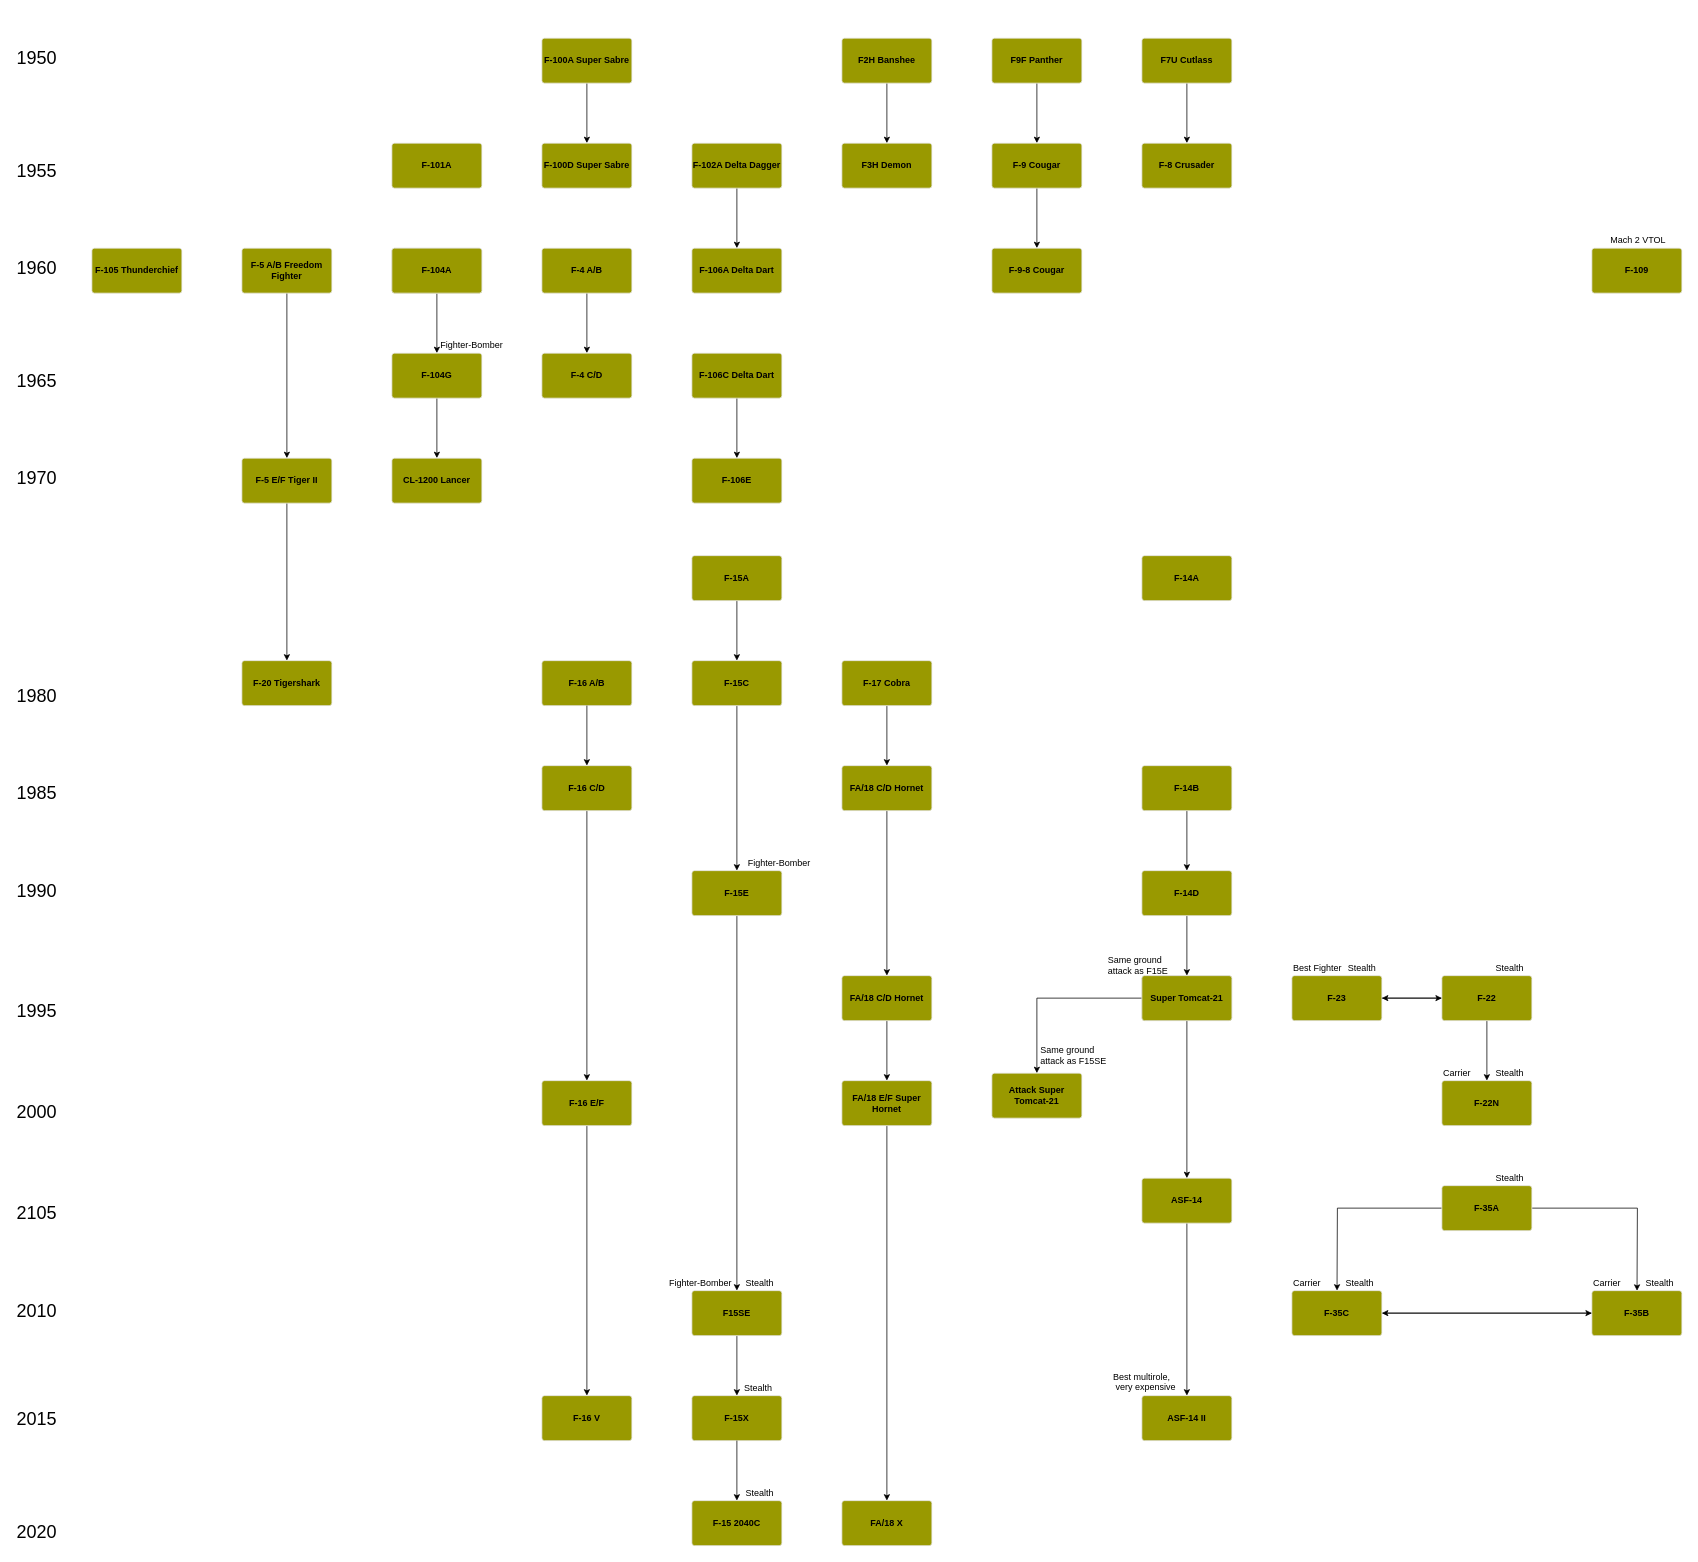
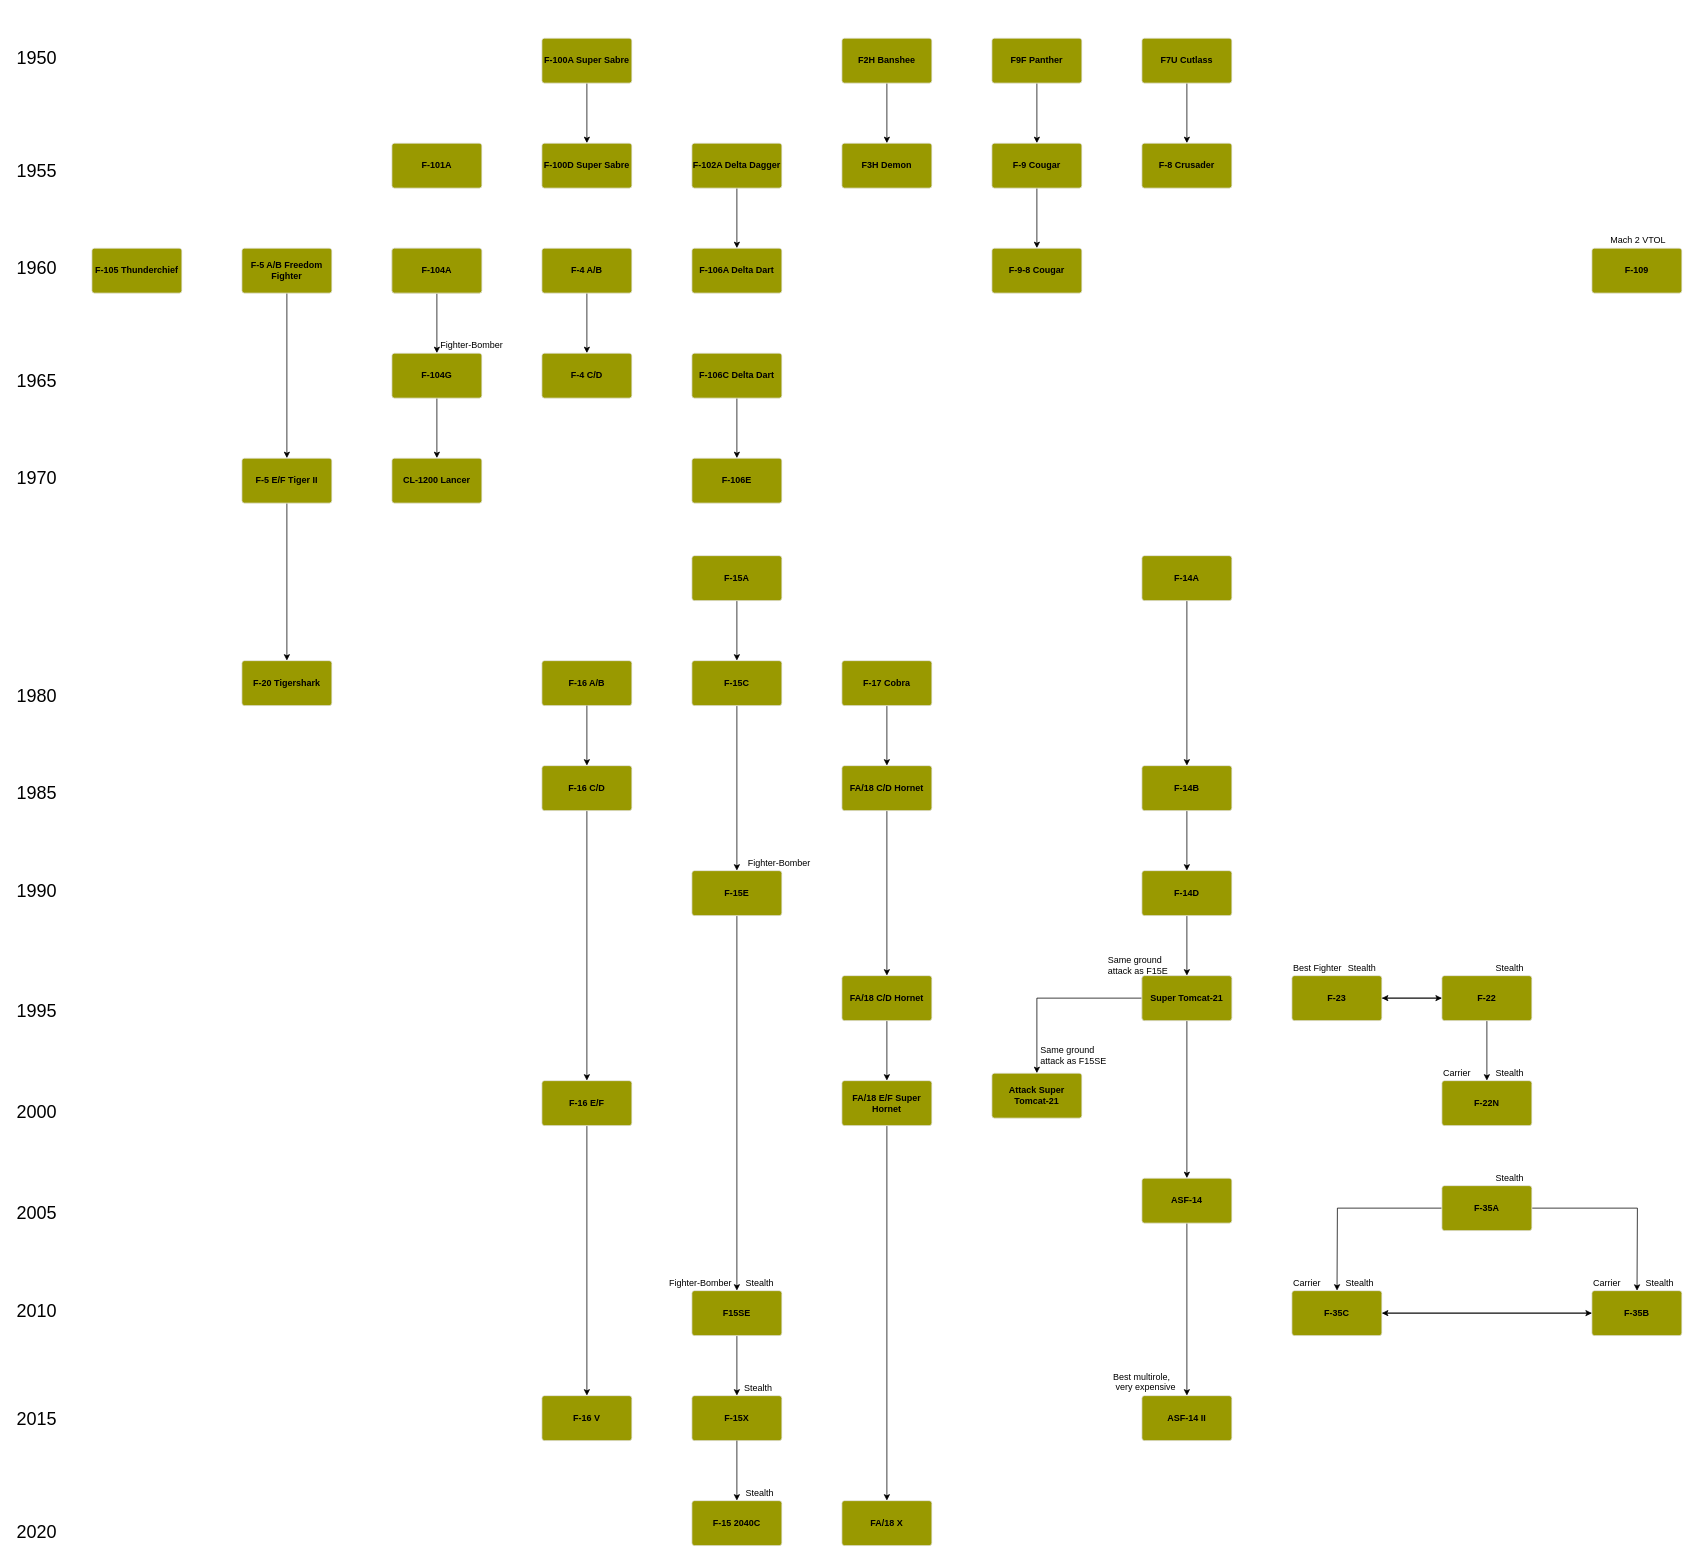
edge "F-14A" -> "F-14B": added
node "2105": label "2105" -> "2005"
